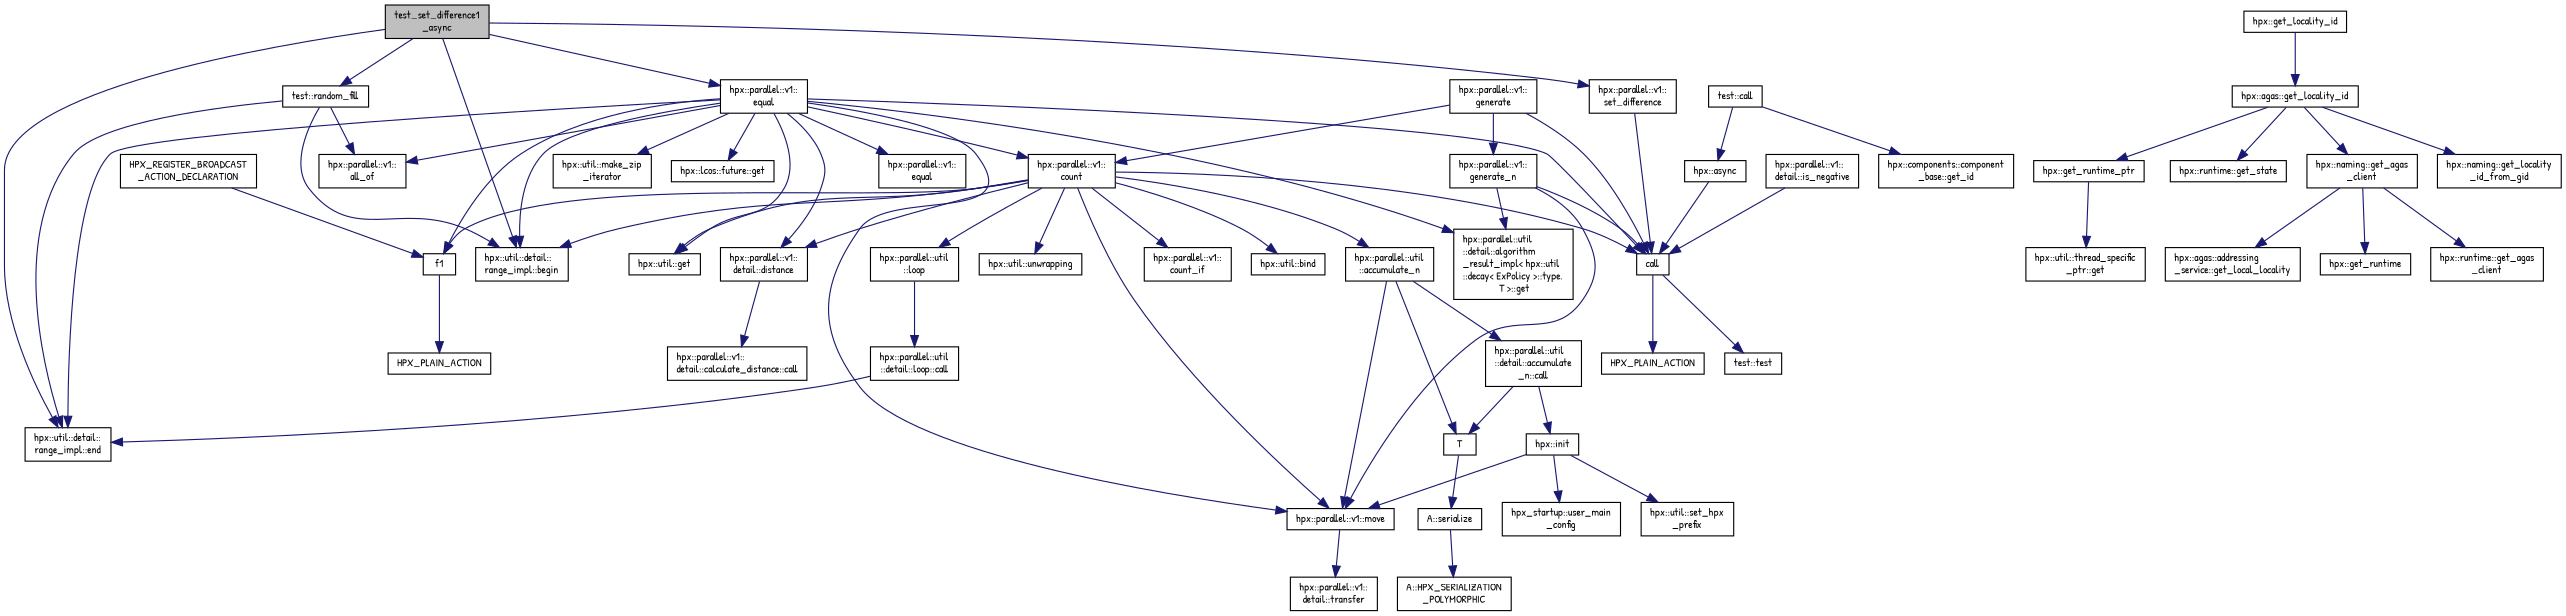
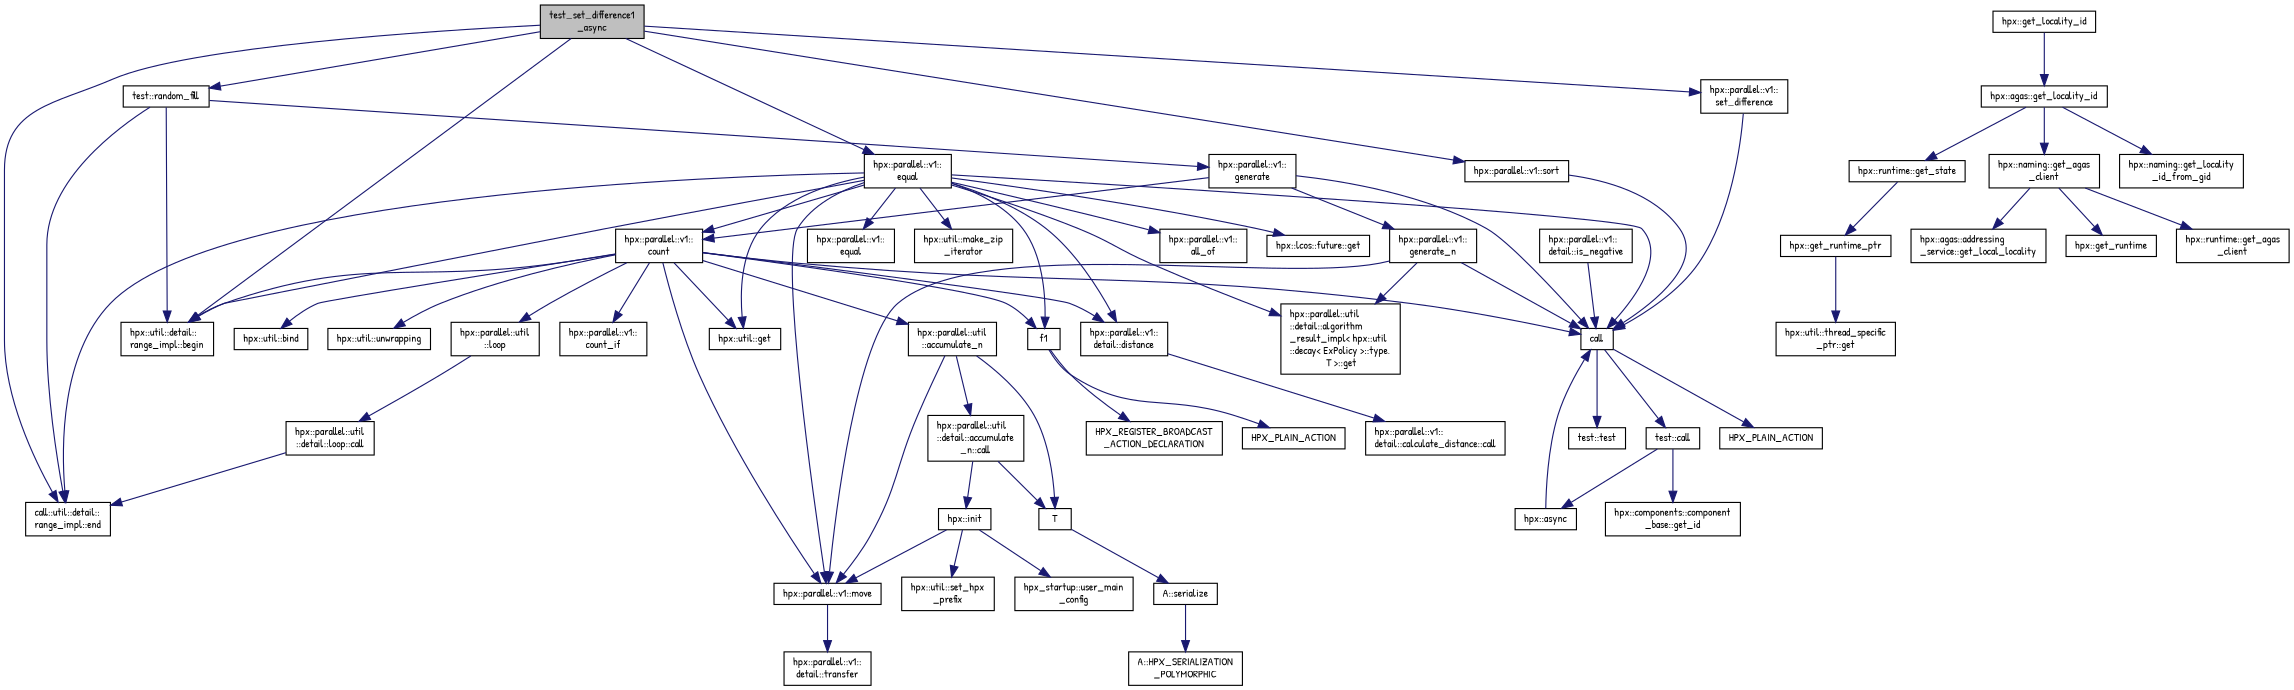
edge "test::random_fill" -> "hpx::parallel::v1:: all_of": now "test::random_fill" -> "hpx::parallel::v1:: generate"
edge "hpx::agas::get_locality_id" -> "hpx::get_runtime_ptr": now "hpx::runtime::get_state" -> "hpx::get_runtime_ptr"
node "hpx::parallel::v1::sort": added
edge "HPX_REGISTER_BROADCAST _ACTION_DECLARATION" -> "f1": reversed
edge "call" -> "test::call": added
node "hpx::util::detail:: range_impl::end": label "hpx::util::detail:: range_impl::end" -> "call::util::detail:: range_impl::end"
